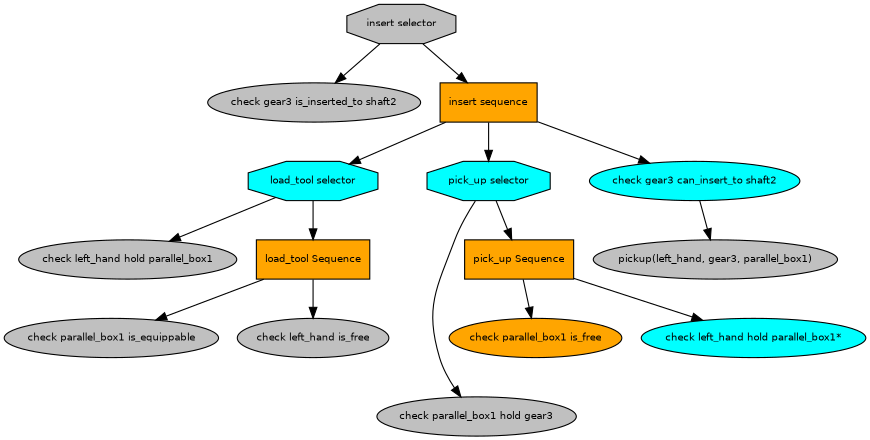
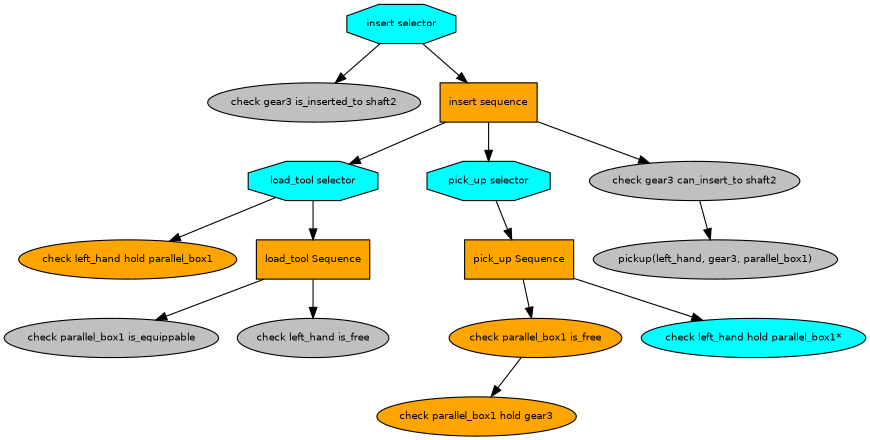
node "insert selector": fillcolor gray -> cyan
node "check gear3 can_insert_to shaft2": fillcolor cyan -> gray
node "check left_hand hold parallel_box1": fillcolor gray -> orange
edge "pick_up selector" -> "check parallel_box1 hold gear3": now "check parallel_box1 is_free" -> "check parallel_box1 hold gear3"
node "check parallel_box1 hold gear3": fillcolor gray -> orange
